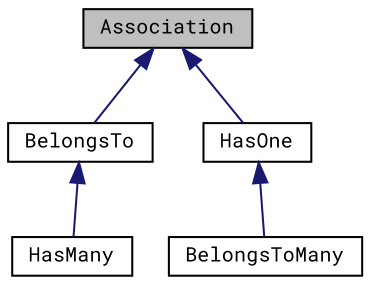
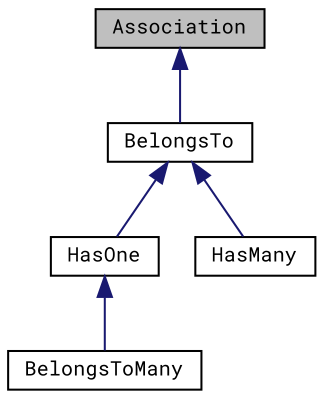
edge "HasOne" -> "Association": now "HasOne" -> "BelongsTo"
